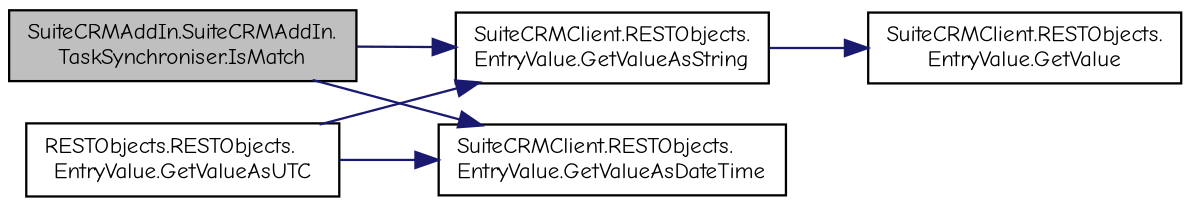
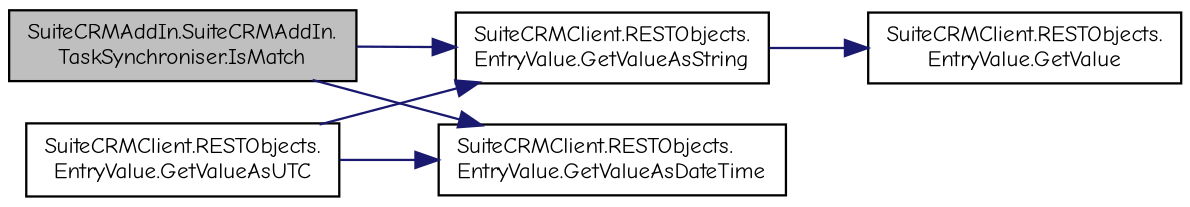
node "RESTObjects.RESTObjects. EntryValue.GetValueAsUTC": label "RESTObjects.RESTObjects. EntryValue.GetValueAsUTC" -> "SuiteCRMClient.RESTObjects. EntryValue.GetValueAsUTC"
